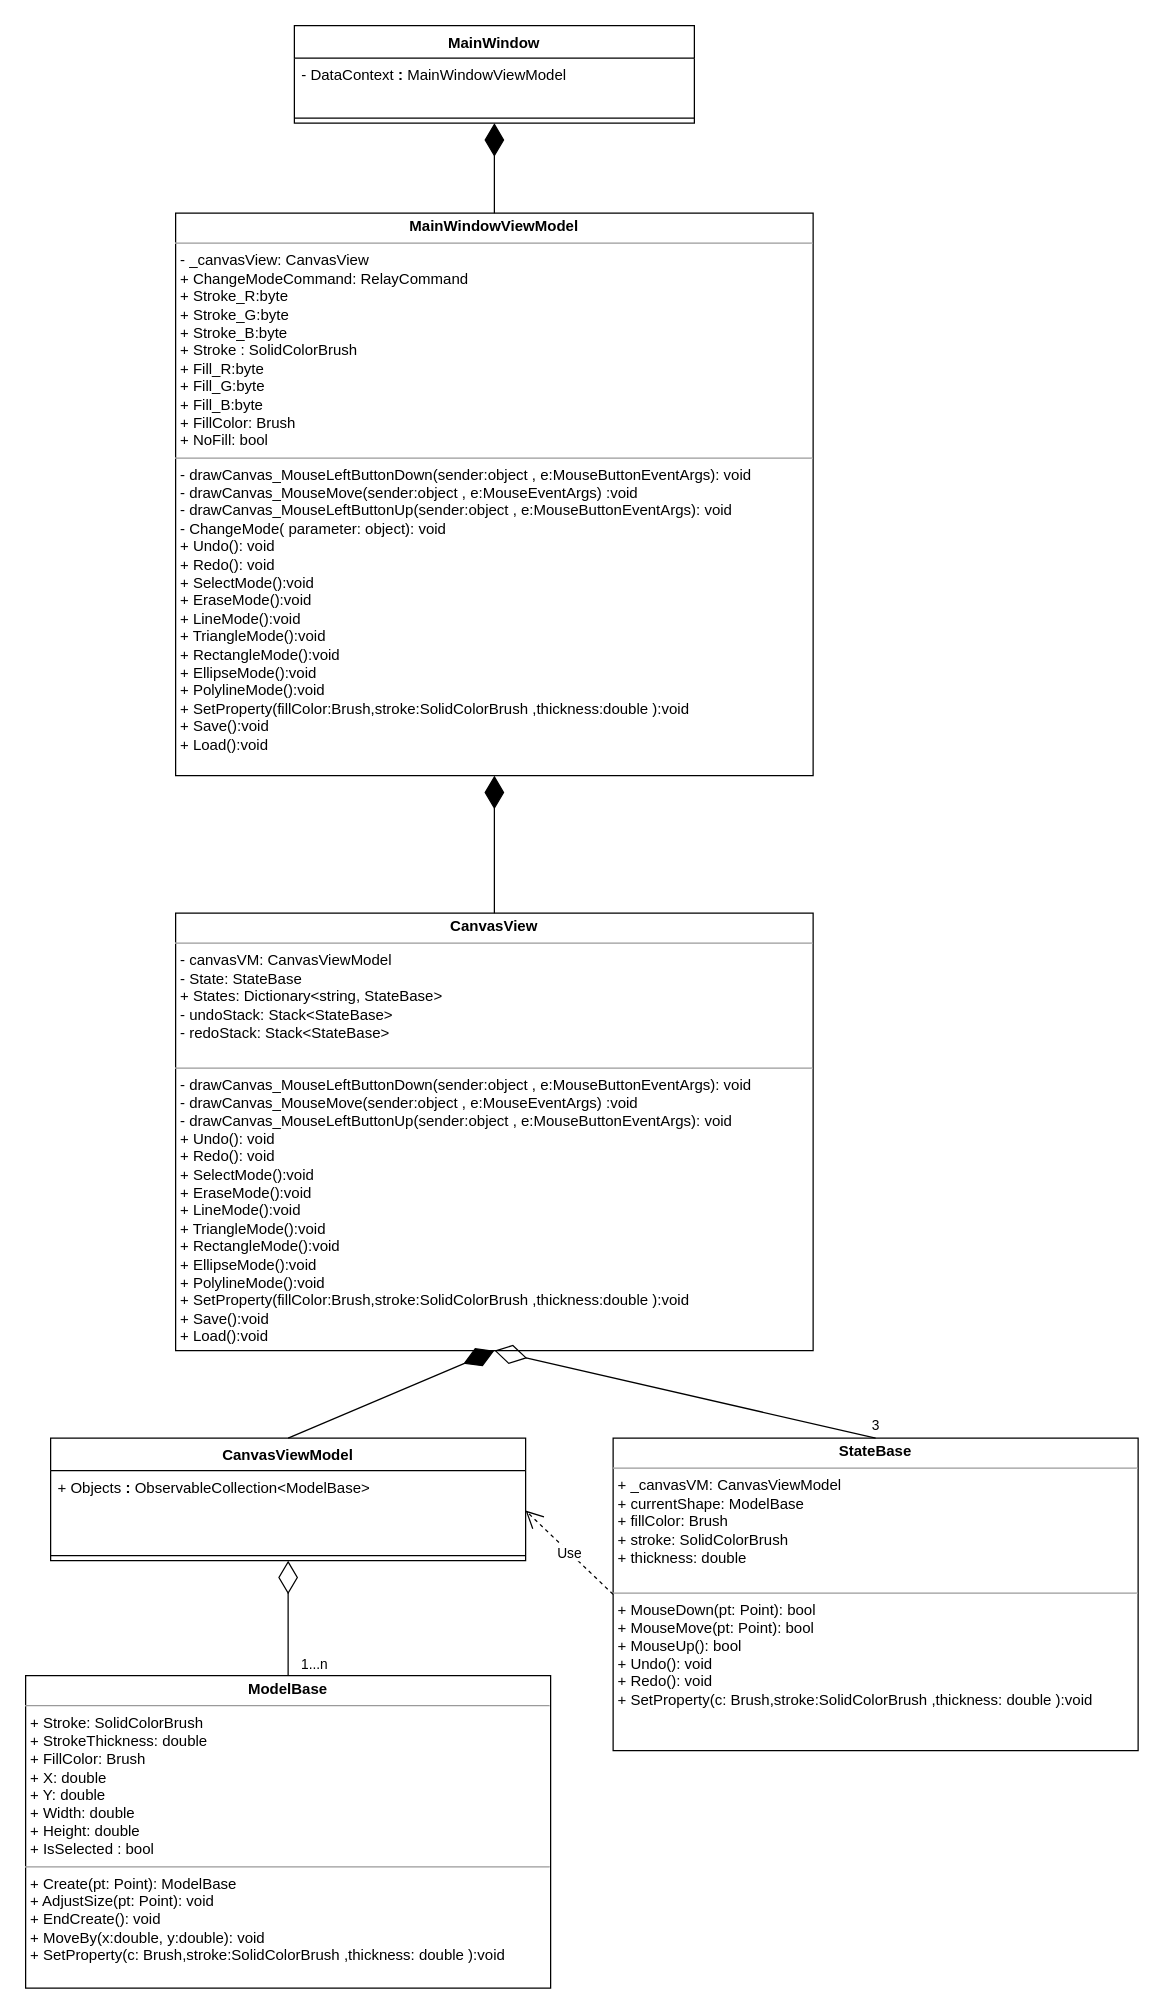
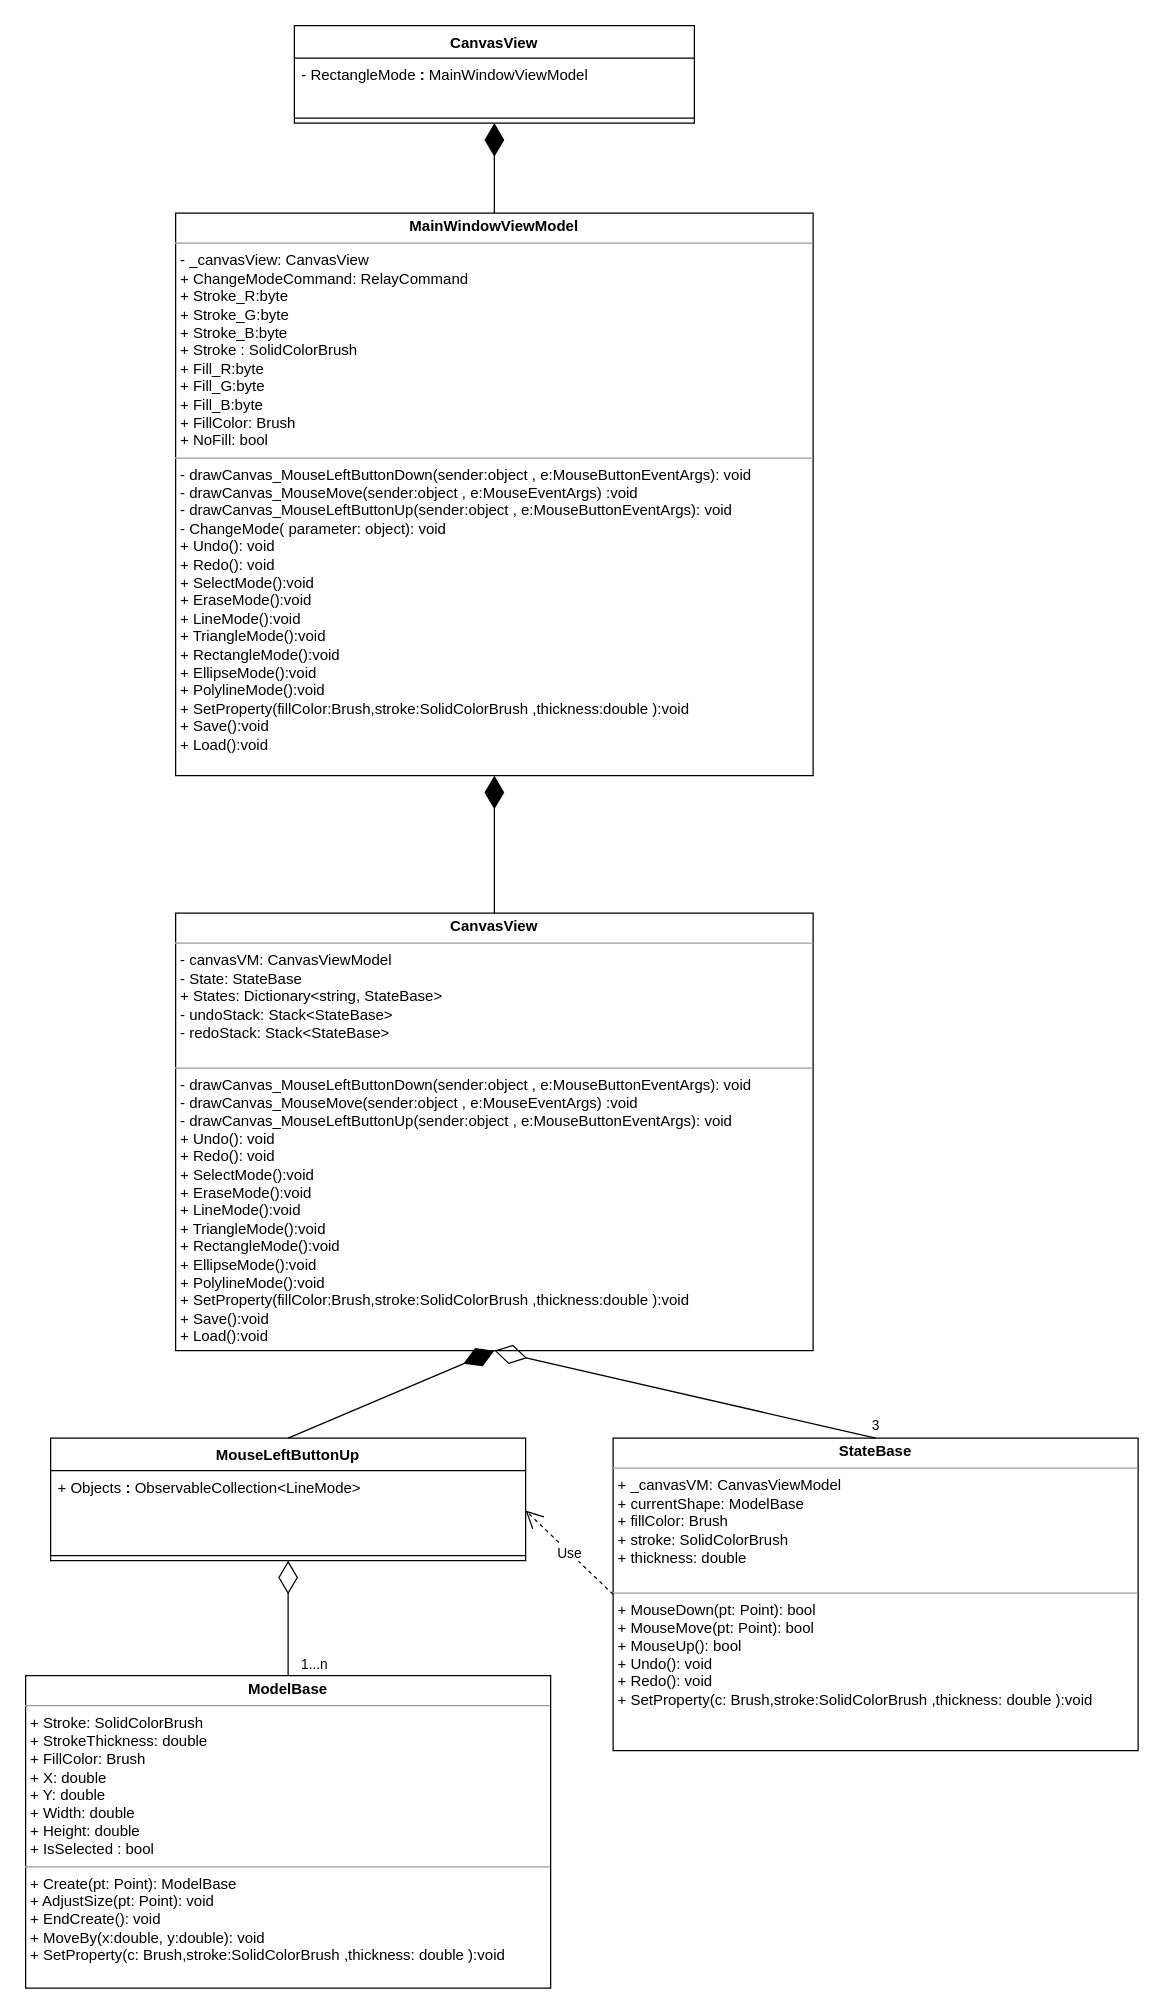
node "MainWindow": label "MainWindow" -> "CanvasView"
node "- DataContext : MainWindowViewModel": label "- DataContext : MainWindowViewModel" -> "- RectangleMode : MainWindowViewModel"
node "CanvasViewModel": label "CanvasViewModel" -> "MouseLeftButtonUp"
node "+ Objects : ObservableCollection<ModelBase>": label "+ Objects : ObservableCollection<ModelBase>" -> "+ Objects : ObservableCollection<LineMode>"
